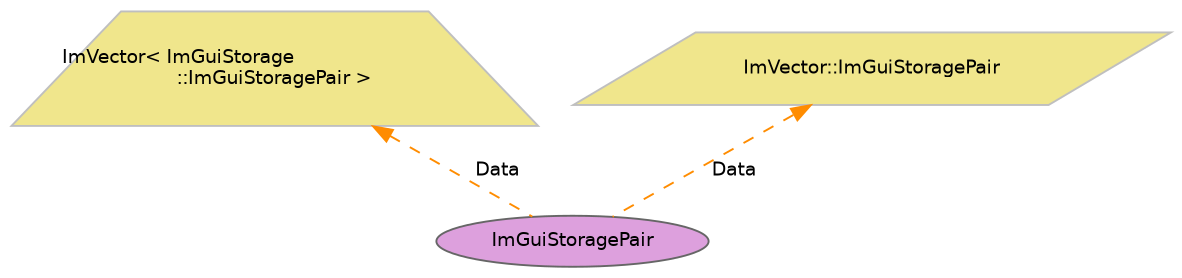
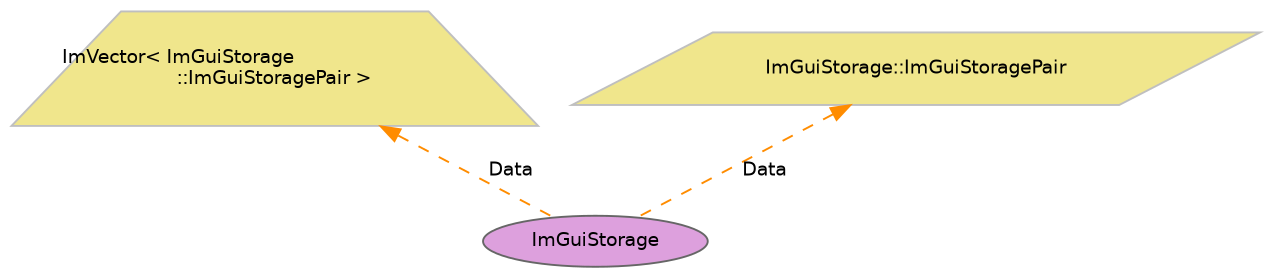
node "ImVector::ImGuiStoragePair": label "ImVector::ImGuiStoragePair" -> "ImGuiStorage::ImGuiStoragePair"
node "ImGuiStoragePair": label "ImGuiStoragePair" -> "ImGuiStorage"
